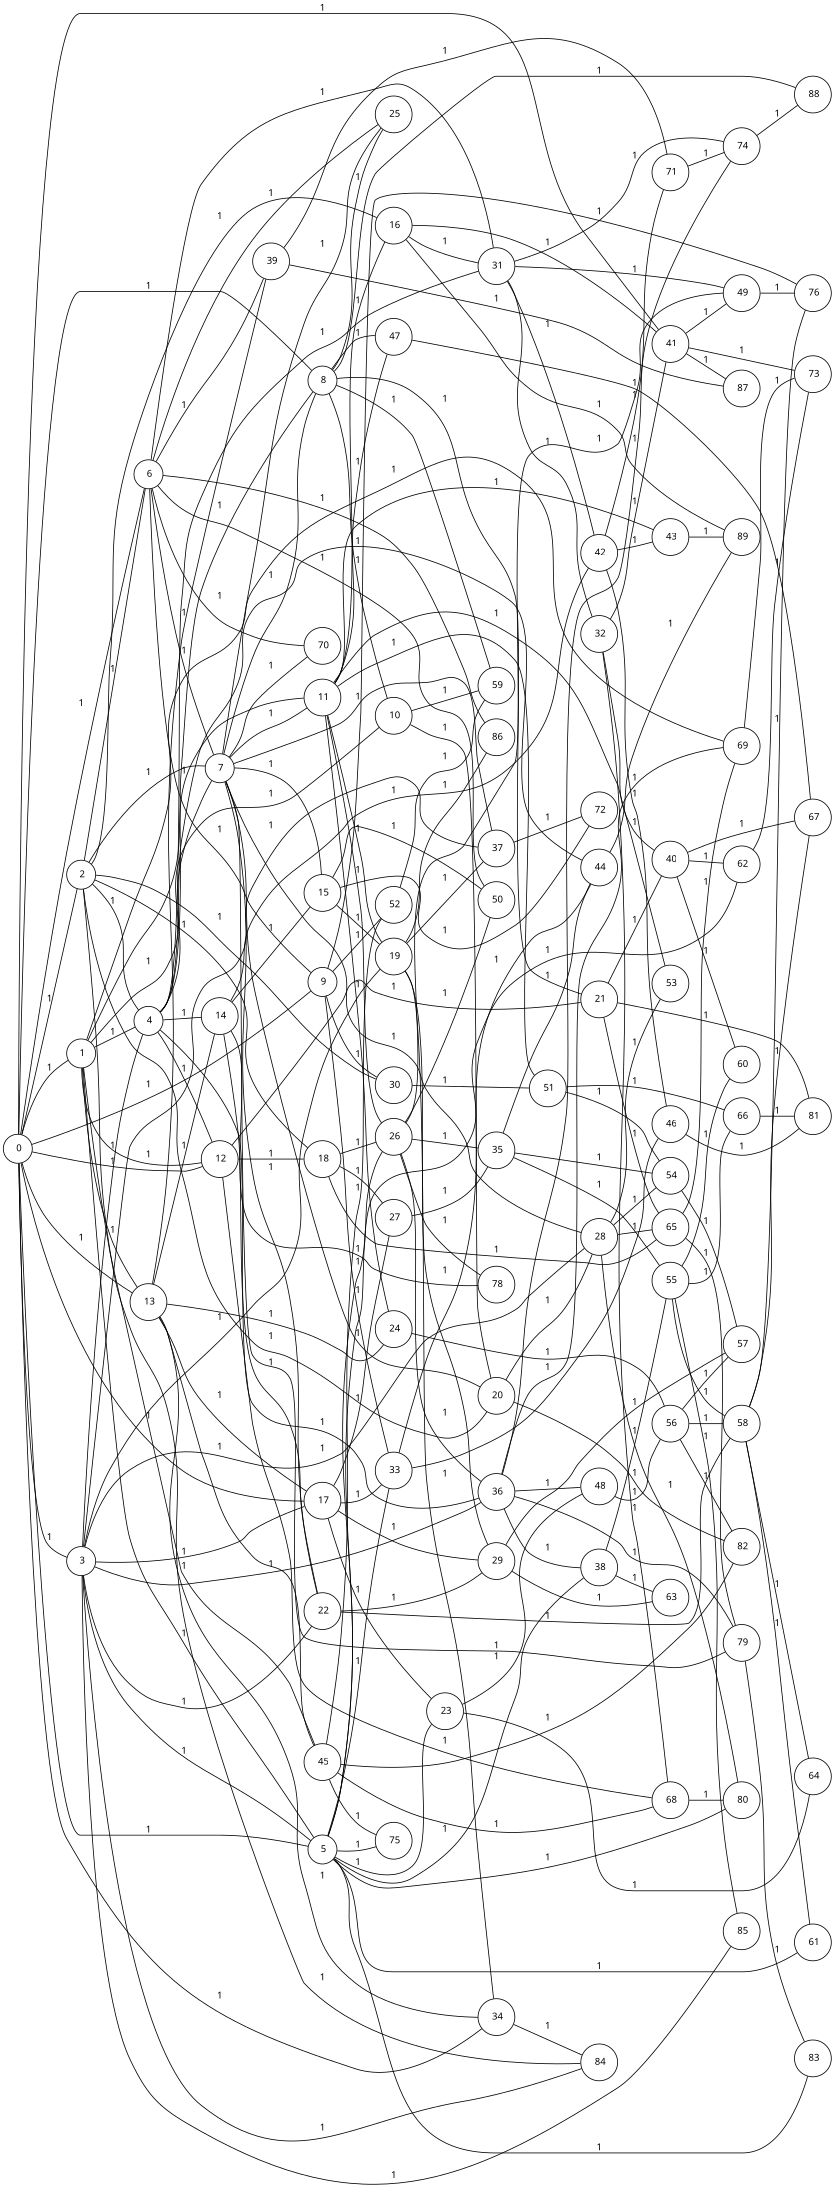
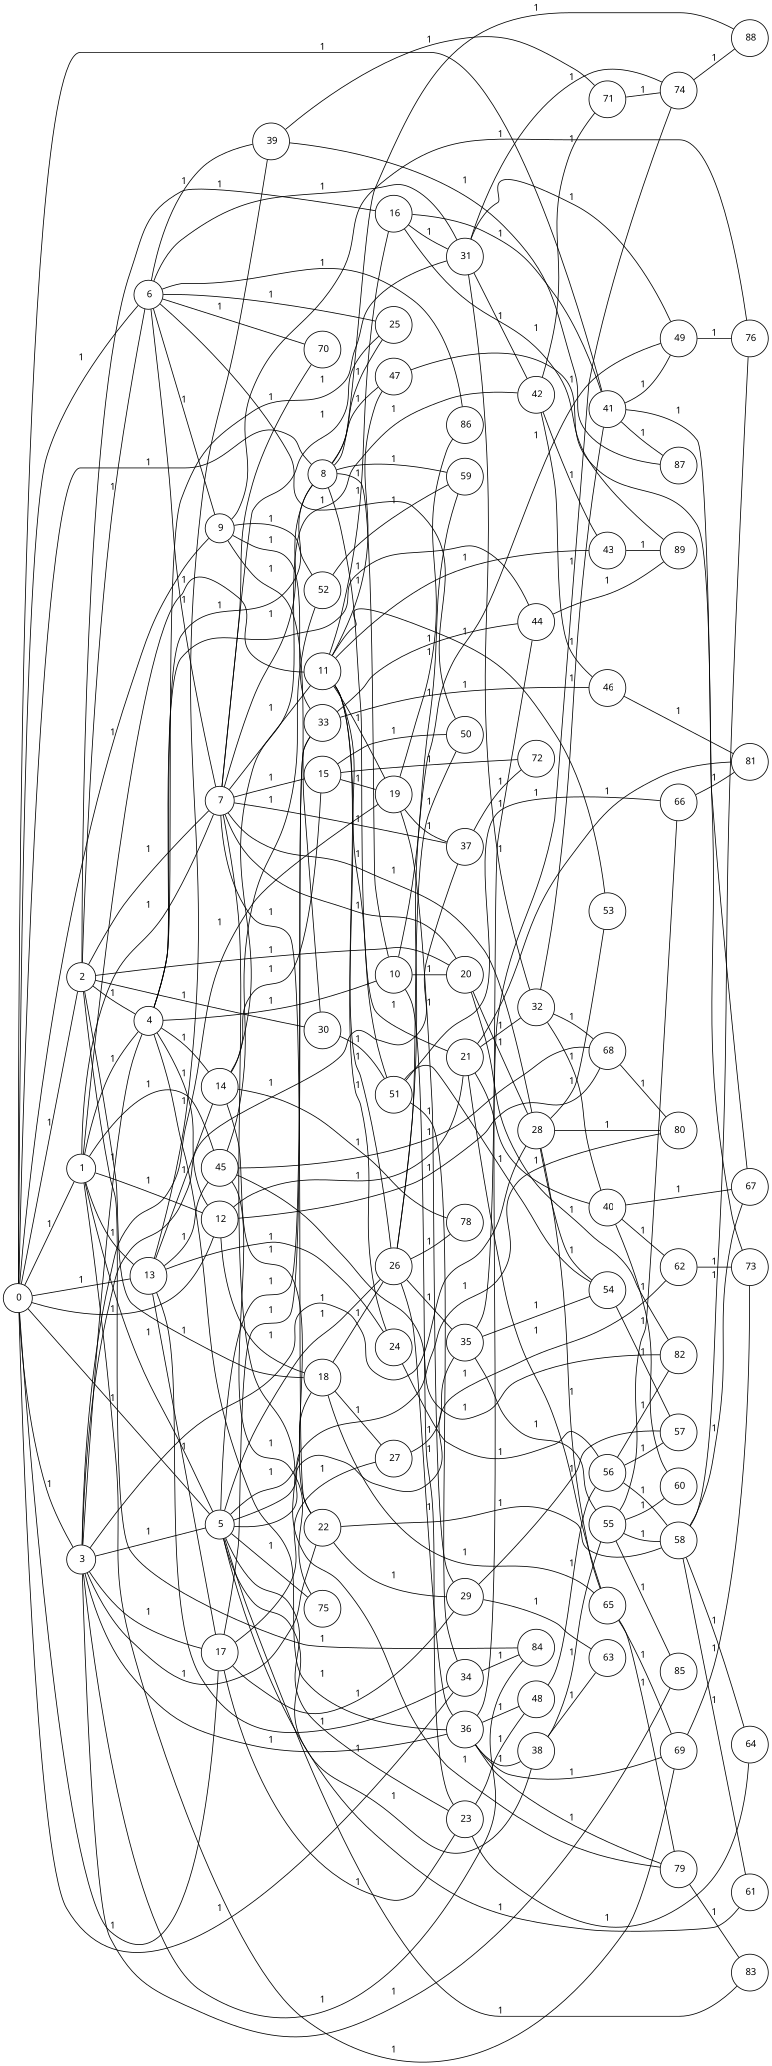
edge "32" -- "21": added, label "1"
edge "10" -- "23": added, label "1"
edge "18" -- "5": added, label "1"
edge "19" -- "34": now "51" -- "34"
